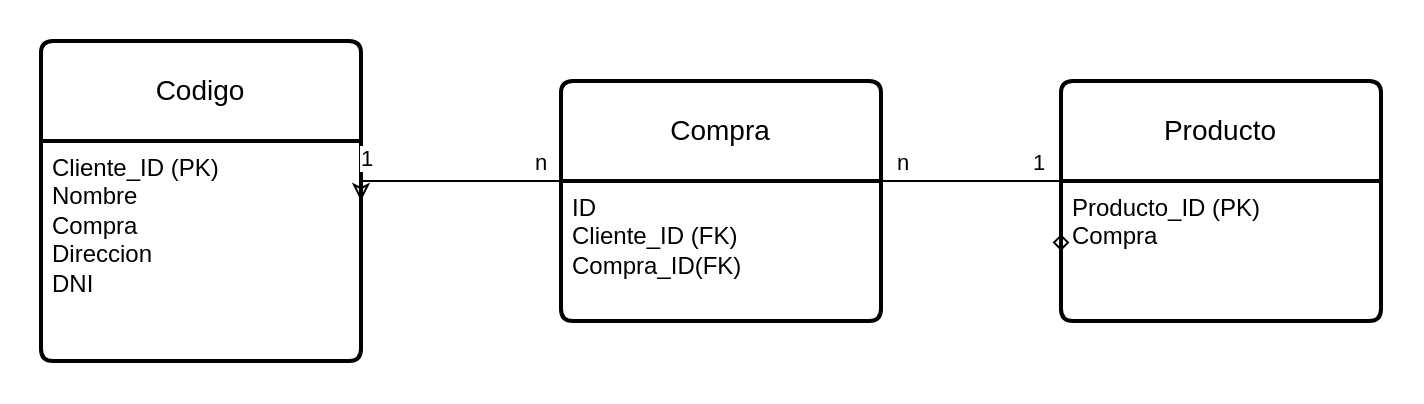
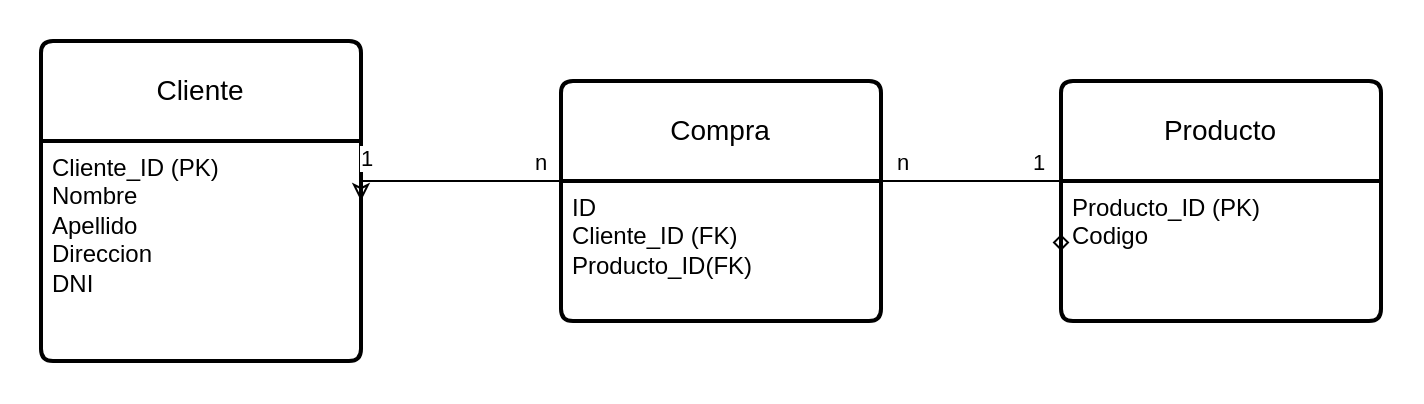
node "Codigo": label "Codigo" -> "Cliente"
node "Producto_ID (PK) Compra": label "Producto_ID (PK) Compra" -> "Producto_ID (PK) Codigo"
node "Cliente_ID (PK) Nombre Compra Direccion DNI": label "Cliente_ID (PK) Nombre Compra Direccion DNI" -> "Cliente_ID (PK) Nombre Apellido Direccion DNI"
node "ID Cliente_ID (FK) Compra_ID(FK)": label "ID Cliente_ID (FK) Compra_ID(FK)" -> "ID Cliente_ID (FK) Producto_ID(FK)"
